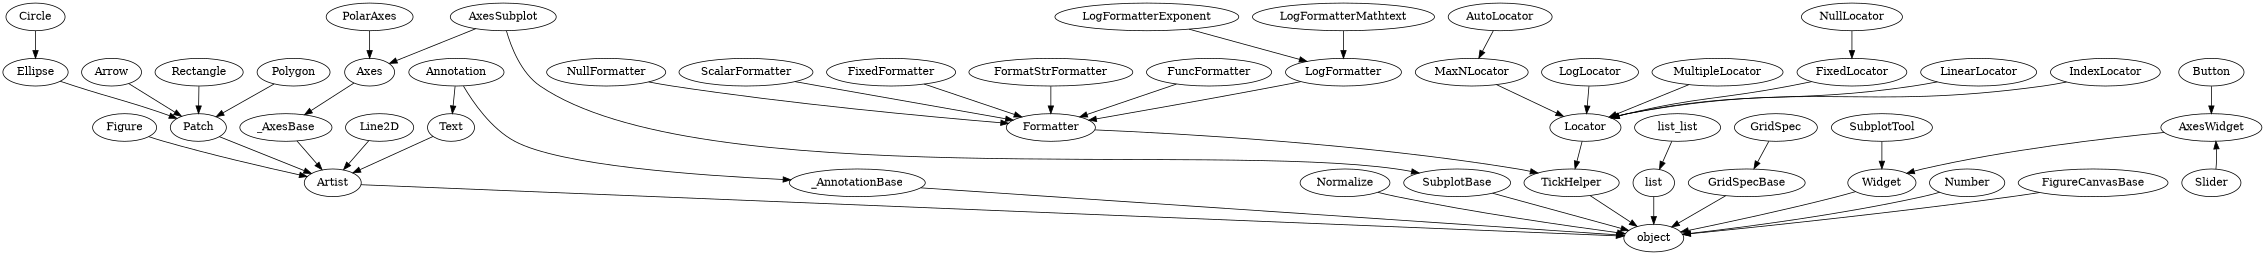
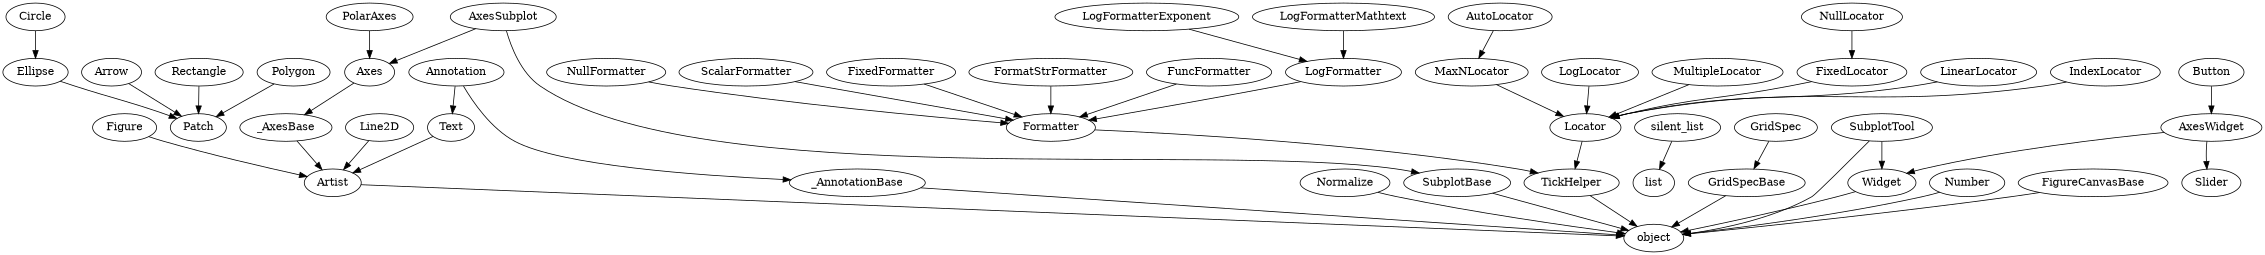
node "list_list": label "list_list" -> "silent_list"
edge "Patch" -> "Artist": removed
edge "Slider" -> "AxesWidget": reversed
edge "list" -> "object": now "SubplotTool" -> "object"
